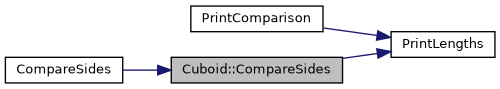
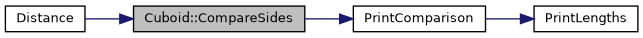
edge "Cuboid::CompareSides" -> "PrintLengths": now "Cuboid::CompareSides" -> "PrintComparison"
node "CompareSides": label "CompareSides" -> "Distance"
